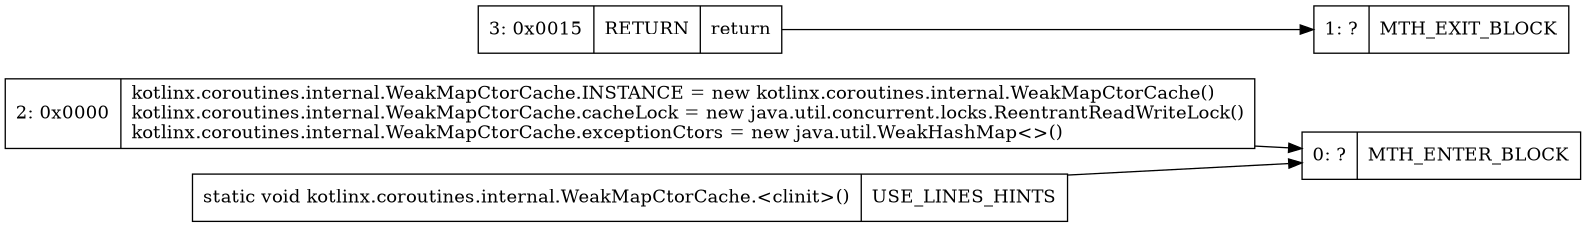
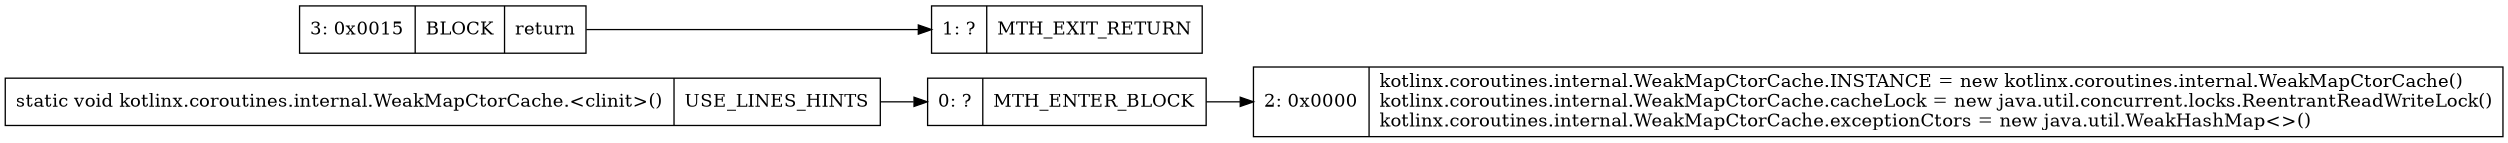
node "3: 0x0015": text "RETURN" -> "BLOCK"
node "1: ?": text "MTH_EXIT_BLOCK" -> "MTH_EXIT_RETURN"
edge "2: 0x0000" -> "0: ?": reversed
